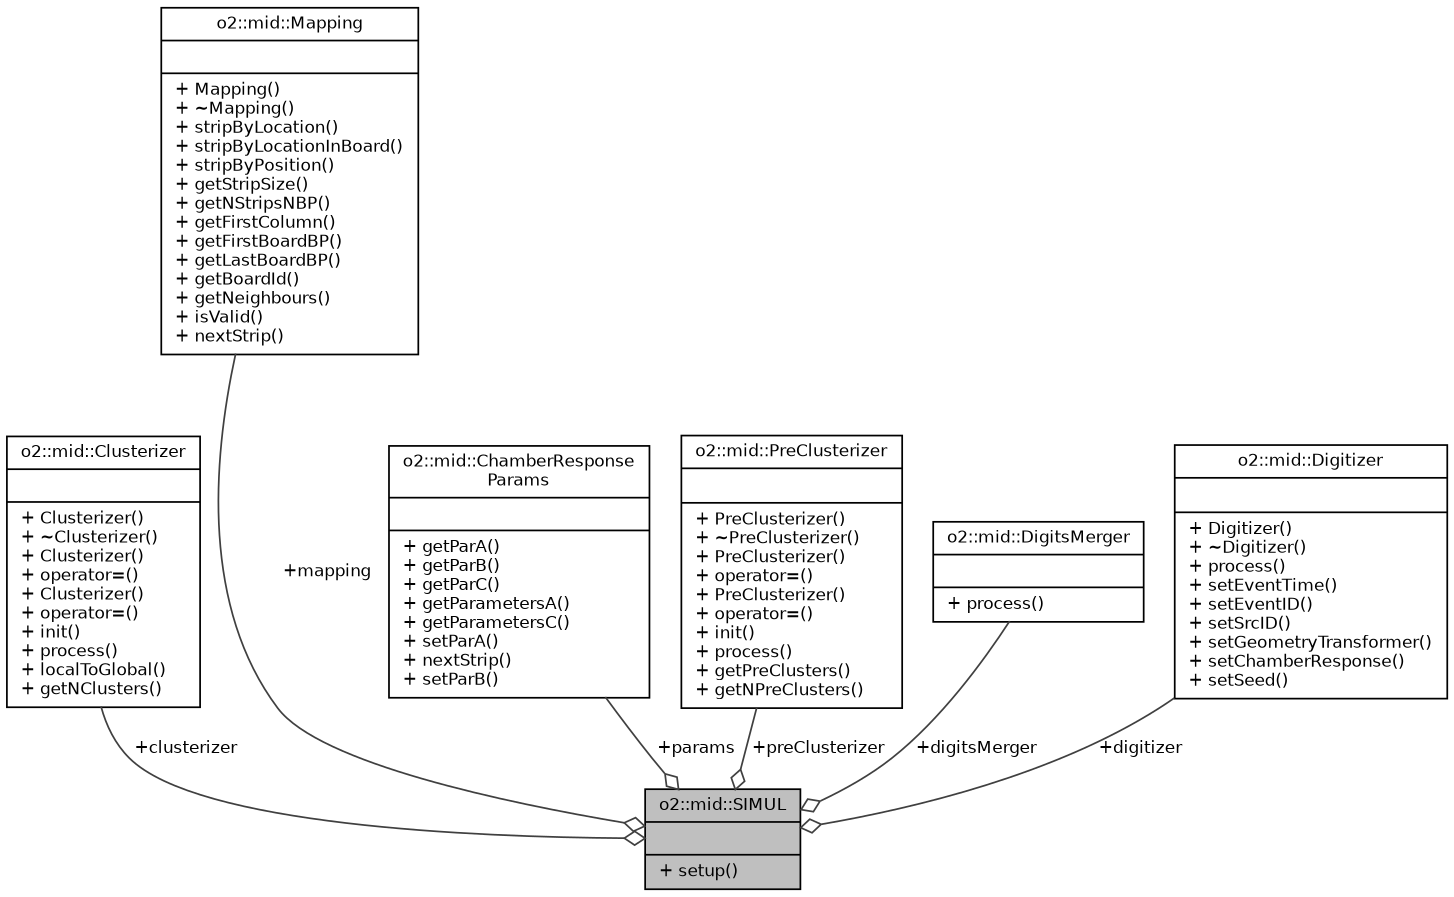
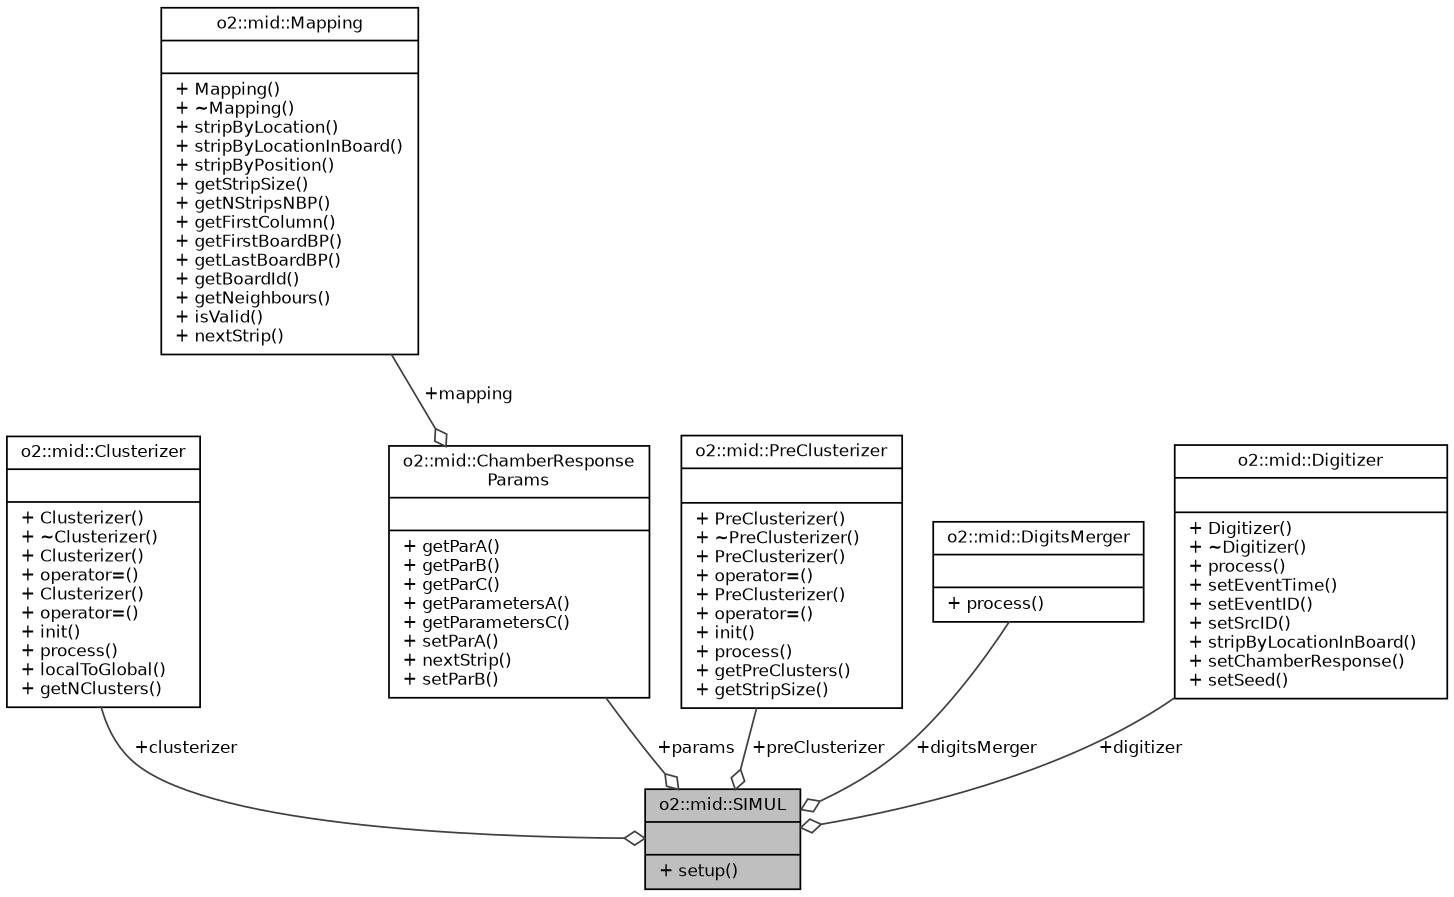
node "o2::mid::Digitizer": text "+ setGeometryTransformer()" -> "+ stripByLocationInBoard()"
node "o2::mid::PreClusterizer": text "+ getNPreClusters()" -> "+ getStripSize()"
edge "o2::mid::Mapping" -> "o2::mid::SIMUL": now "o2::mid::Mapping" -> "o2::mid::ChamberResponse"
